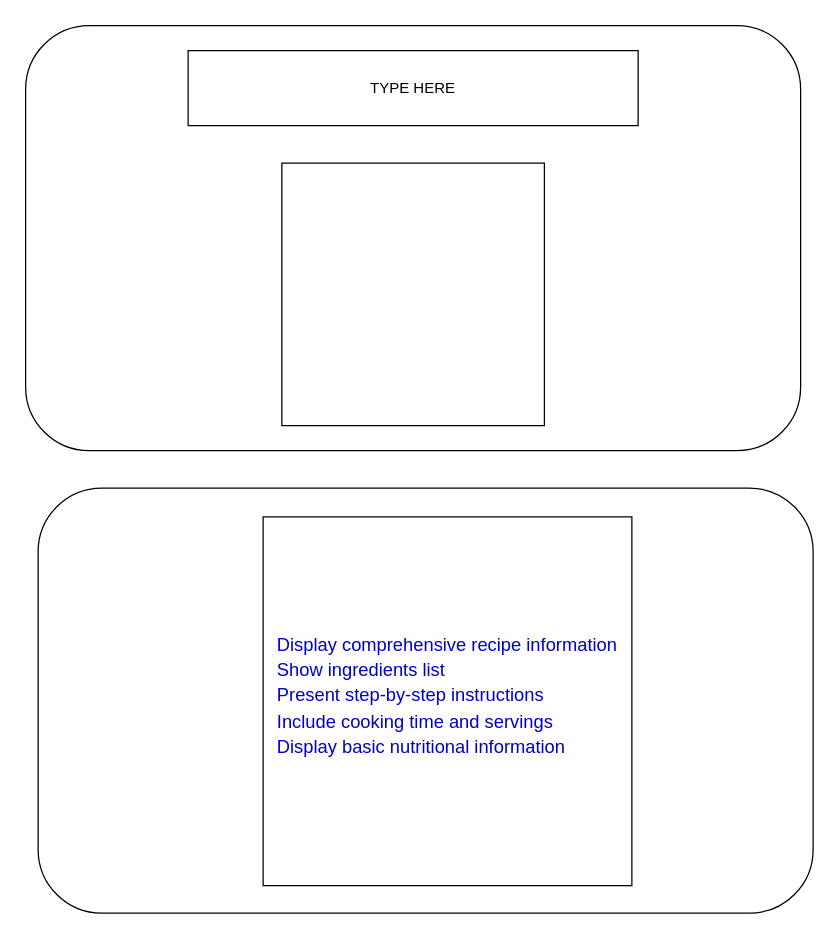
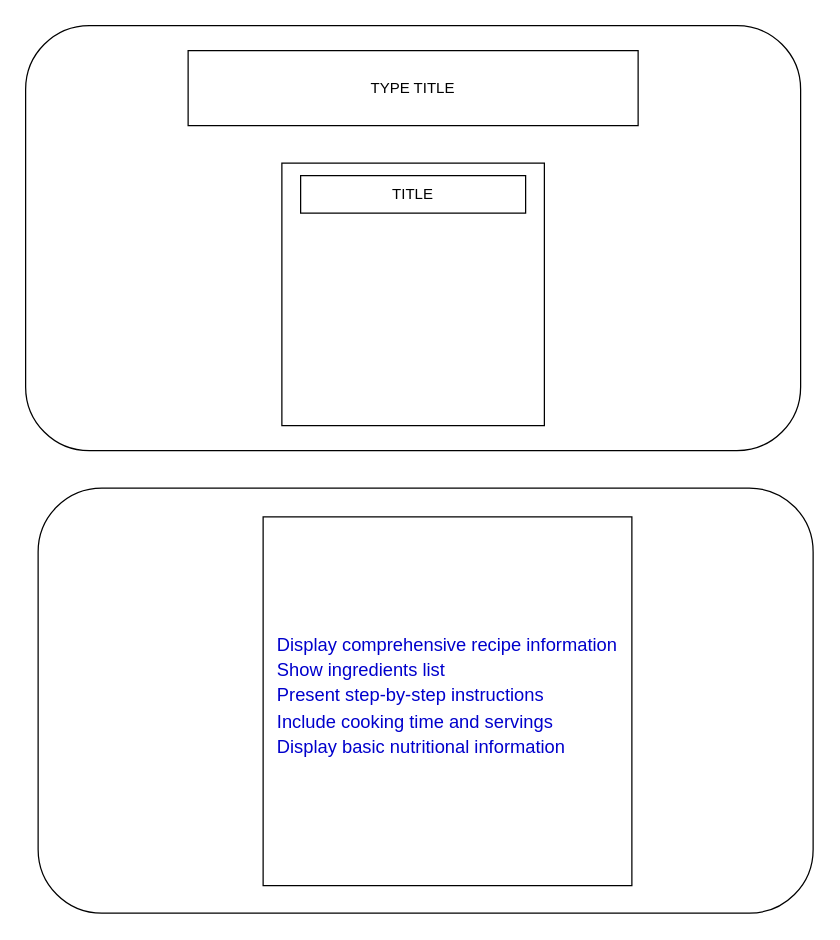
node "TYPE HERE": label "TYPE HERE" -> "TYPE TITLE"
node "TITLE": added
